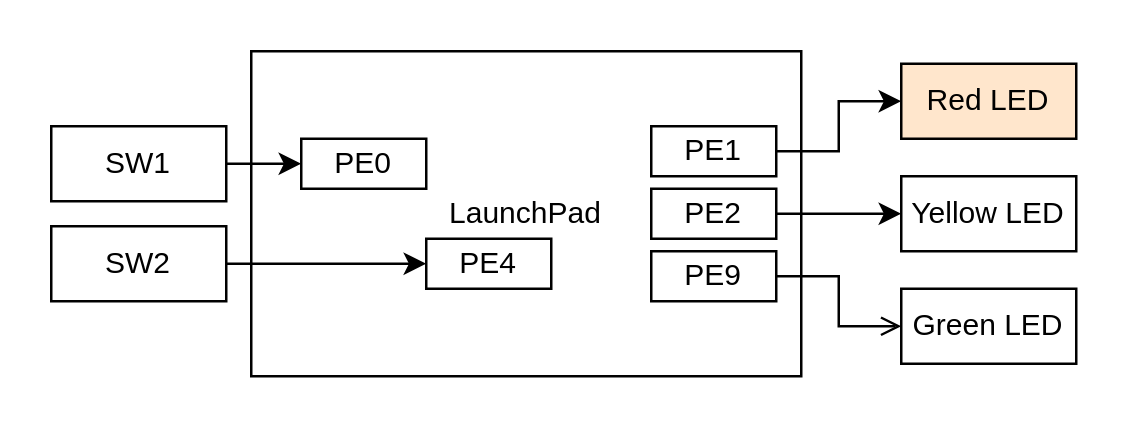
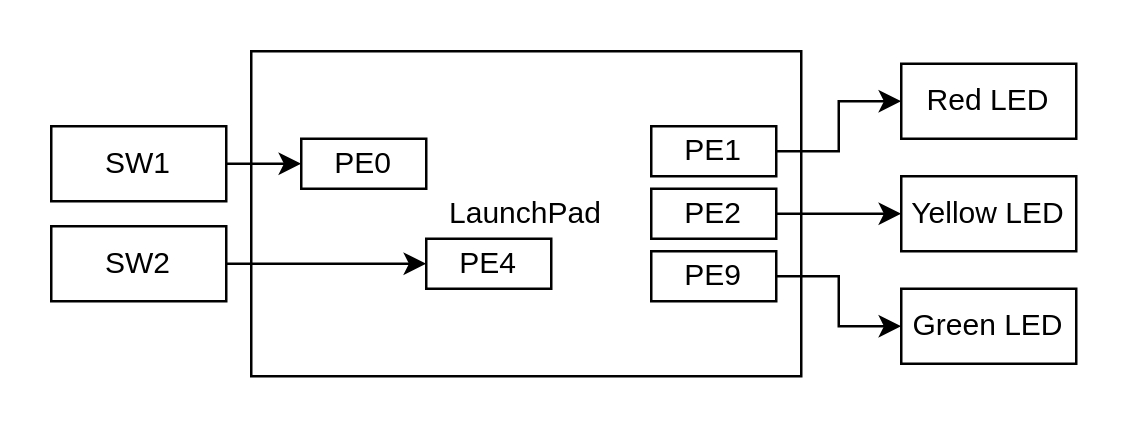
node "Red LED": fillcolor #ffe6cc -> #ffffff
edge "PE9" -> "Green LED": arrowhead open -> classic
